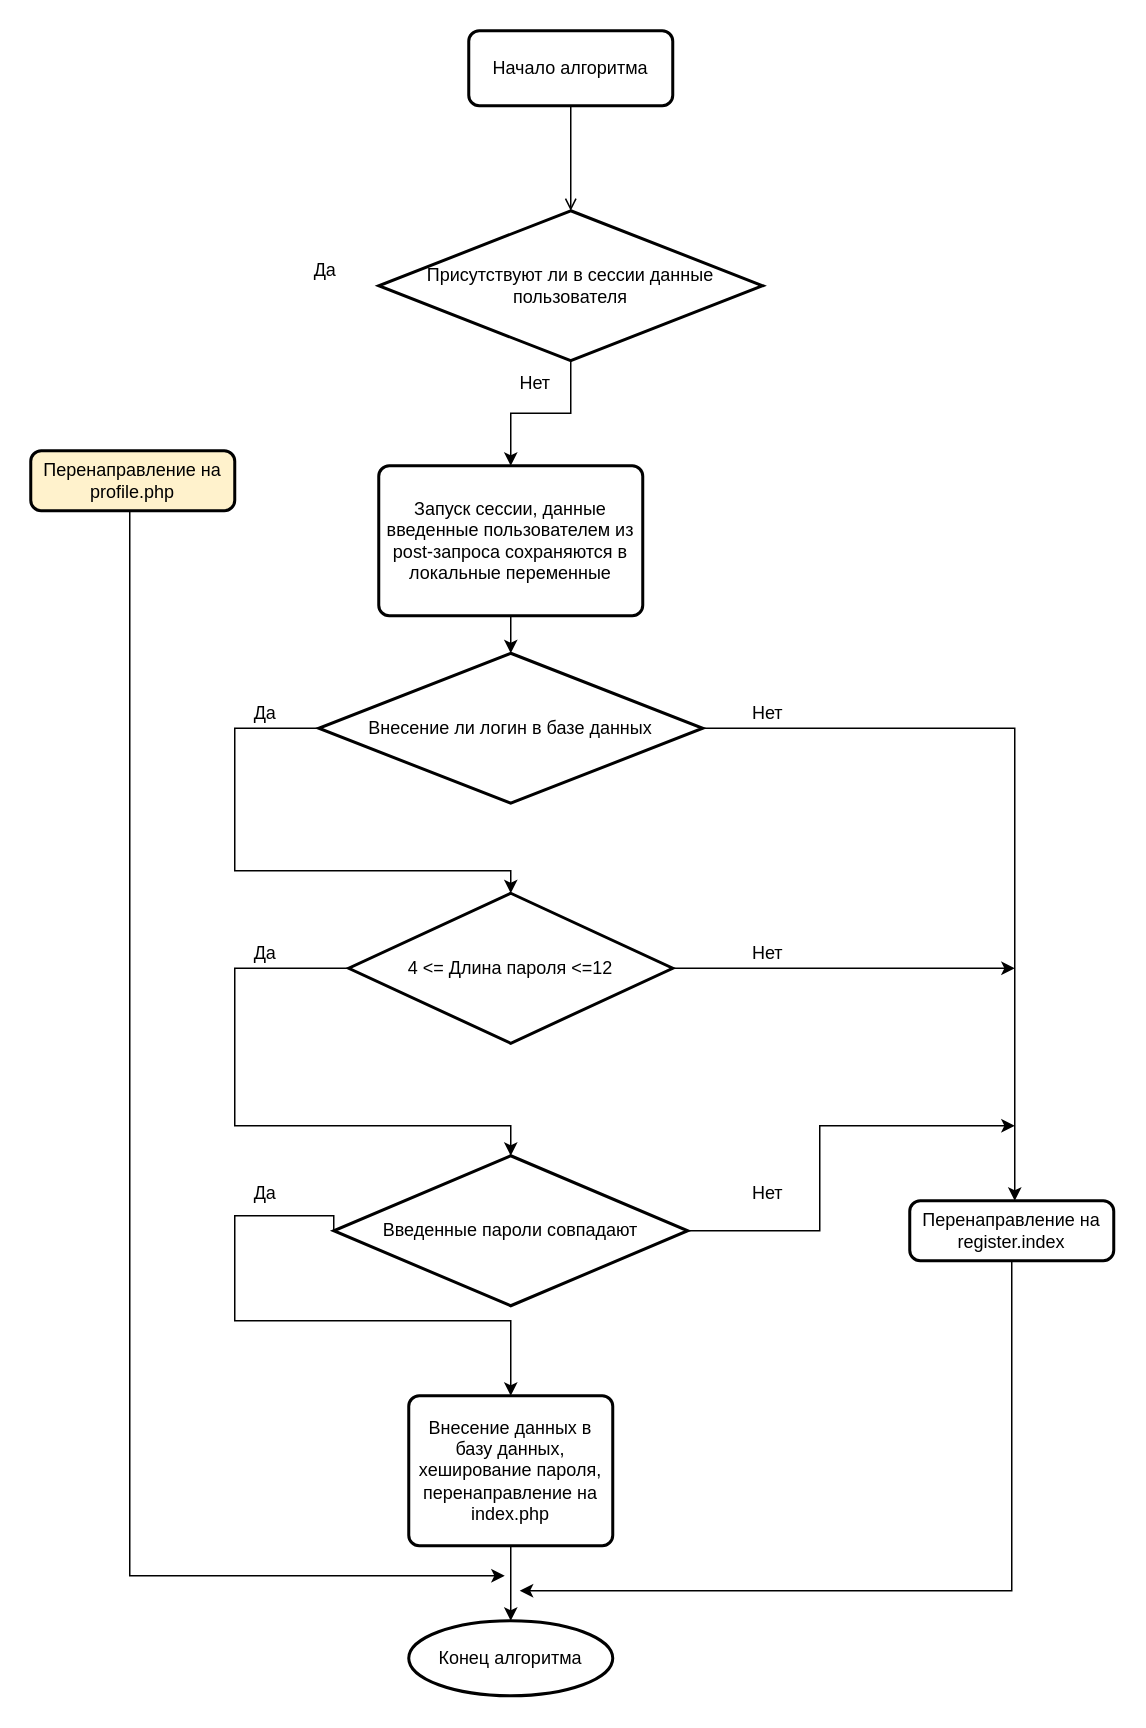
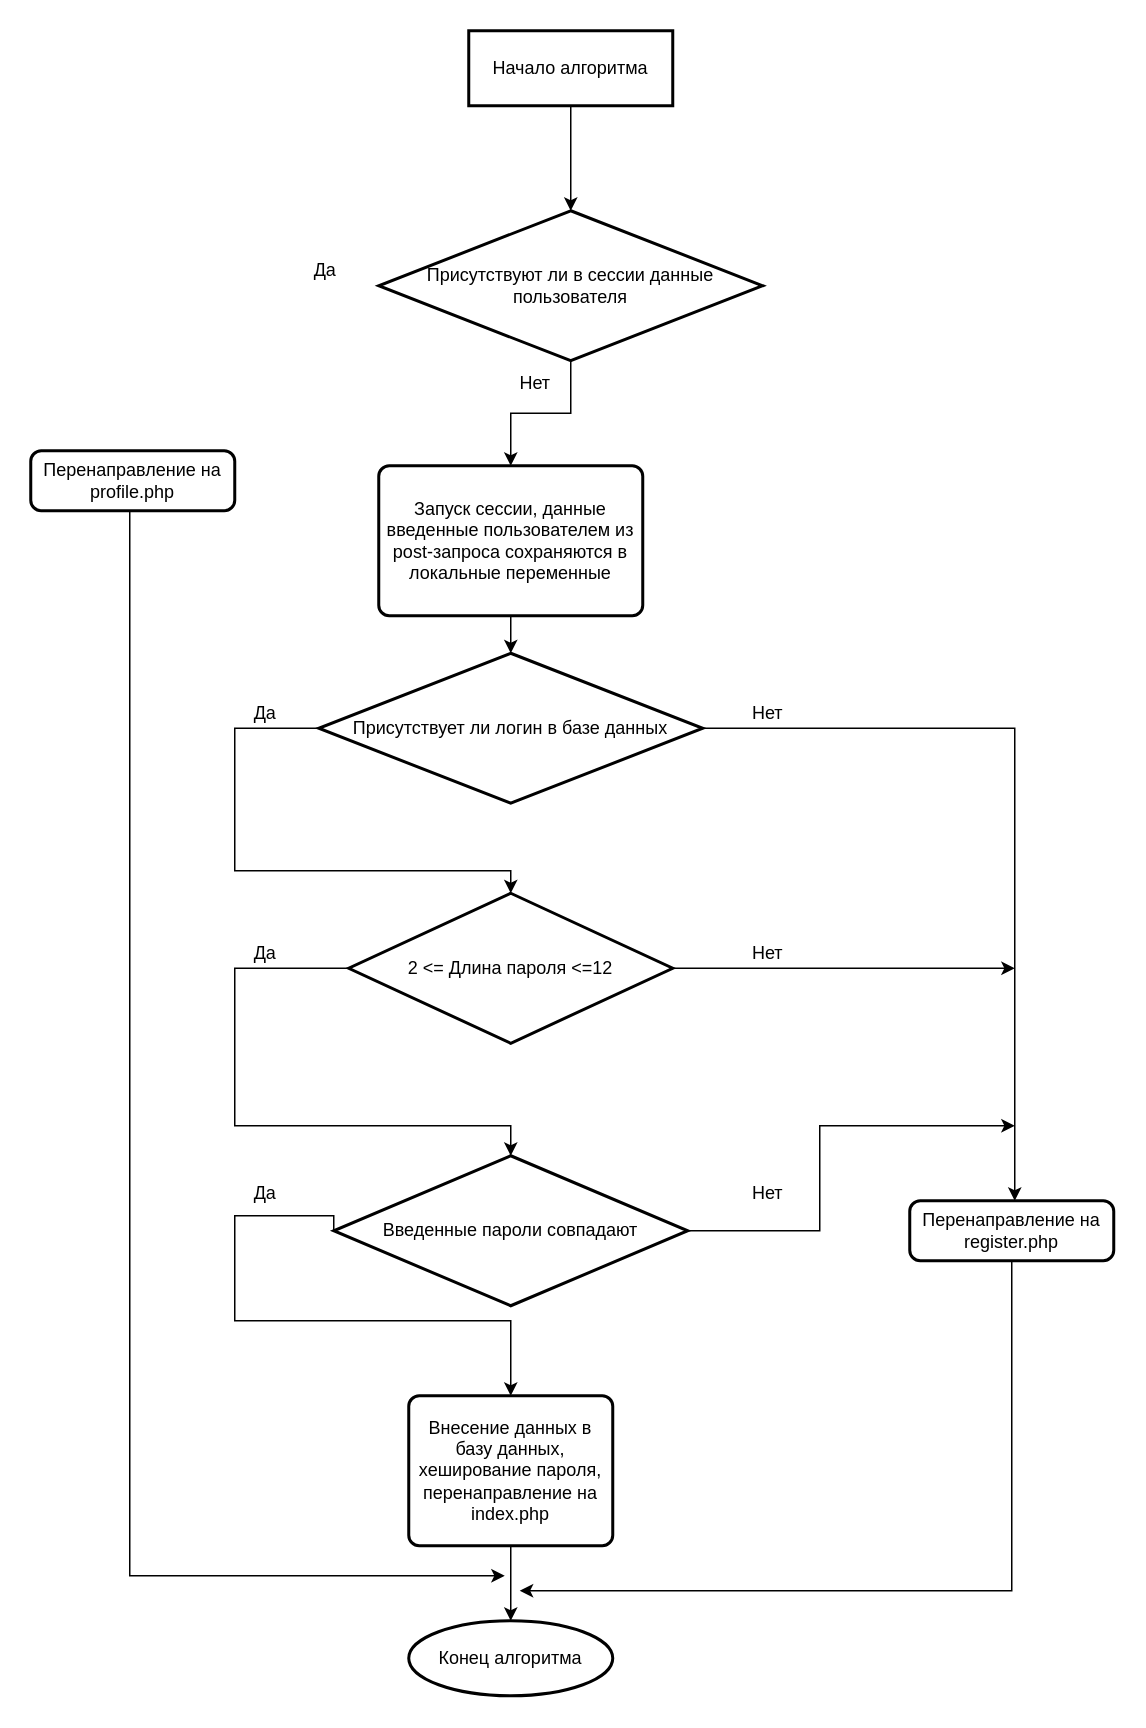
node "Начало алгоритма": shape rounded rectangle -> rectangle
edge "Начало алгоритма" -> "Присутствуют ли в сессии данные пользователя": arrowhead open -> classic
node "Перенаправление на profile.php": fillcolor #fff2cc -> #ffffff
node "Внесение ли логин в базе данных": label "Внесение ли логин в базе данных" -> "Присутствует ли логин в базе данных"
node "4 <= Длина пароля <=12": label "4 <= Длина пароля <=12" -> "2 <= Длина пароля <=12"
node "Перенаправление на register.index": label "Перенаправление на register.index" -> "Перенаправление на register.php"
